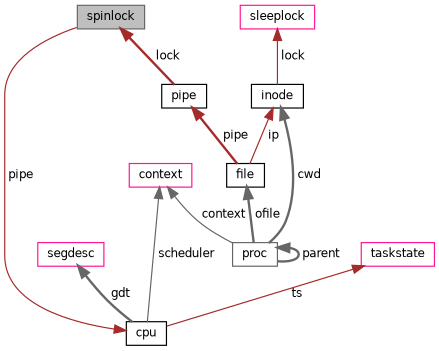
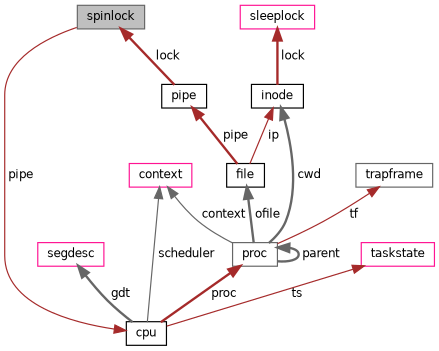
edge "inode" -> "sleeplock": style solid -> bold
node "trapframe": added
edge "cpu" -> "proc": added, label "proc"
